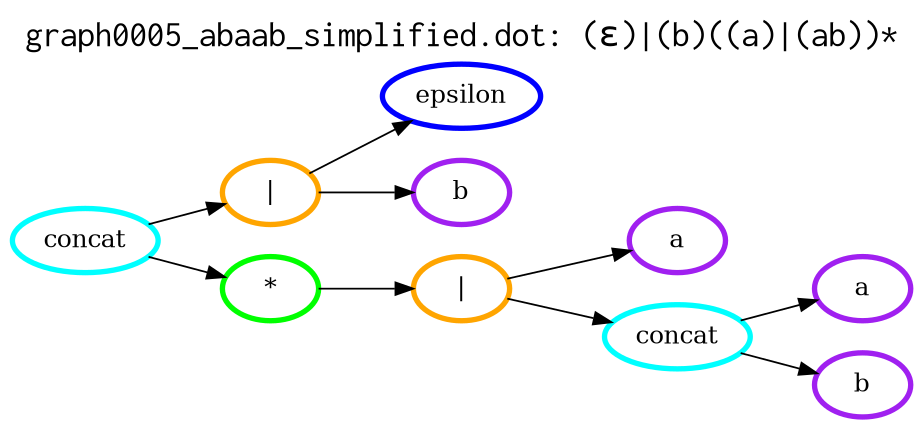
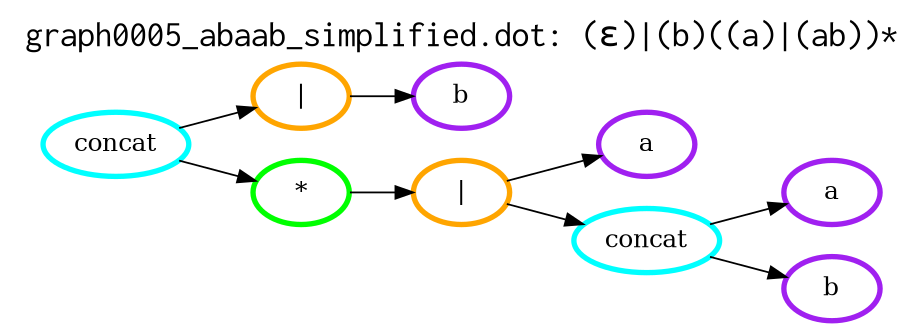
node "epsilon": removed
